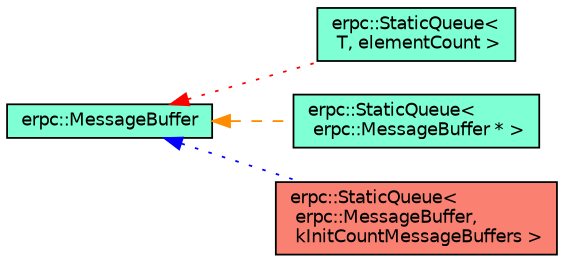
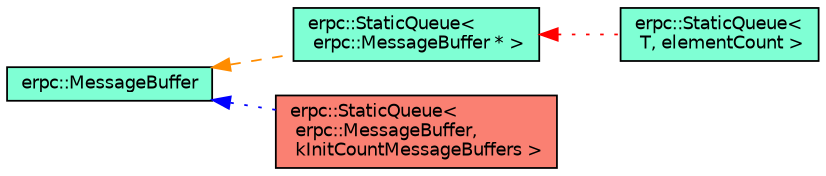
edge "erpc::StaticQueue< T, elementCount >" -> "erpc::MessageBuffer": now "erpc::StaticQueue< T, elementCount >" -> "erpc::StaticQueue< erpc::MessageBuffer * >"
